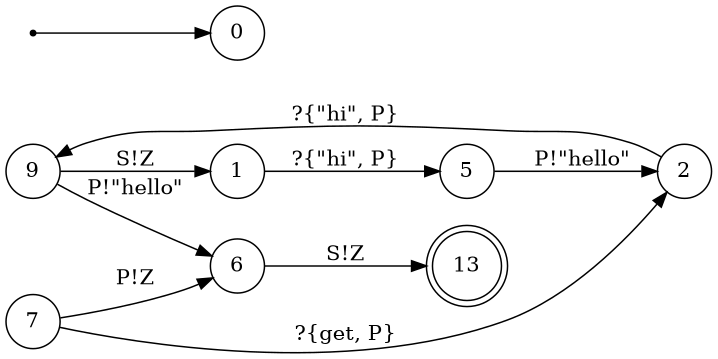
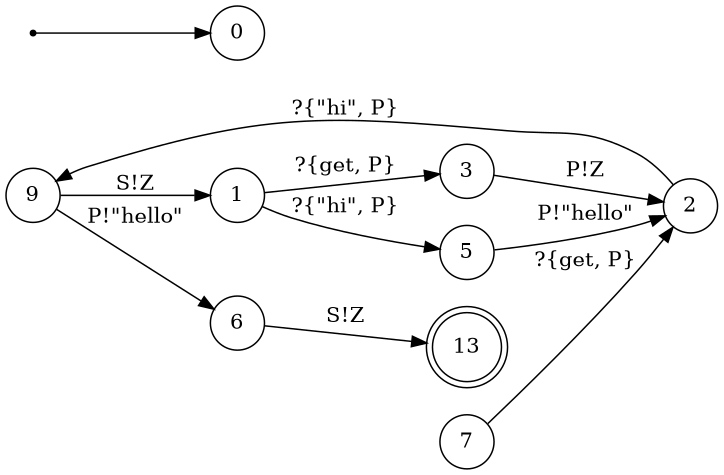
node "3": added
edge "7" -> "6": removed, label "P!Z"
